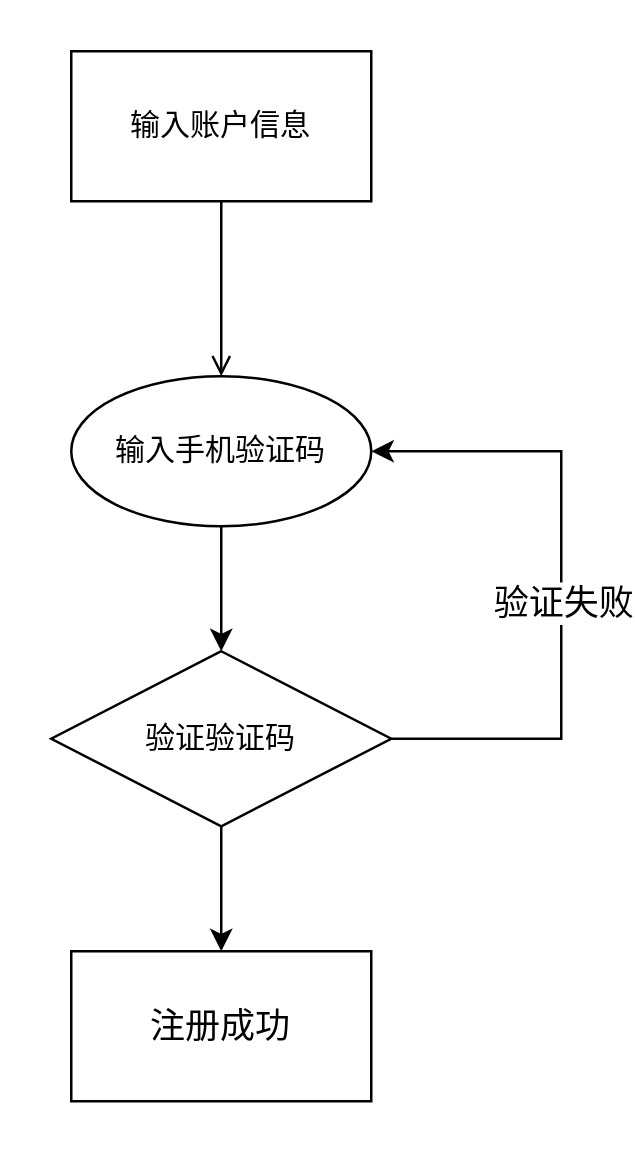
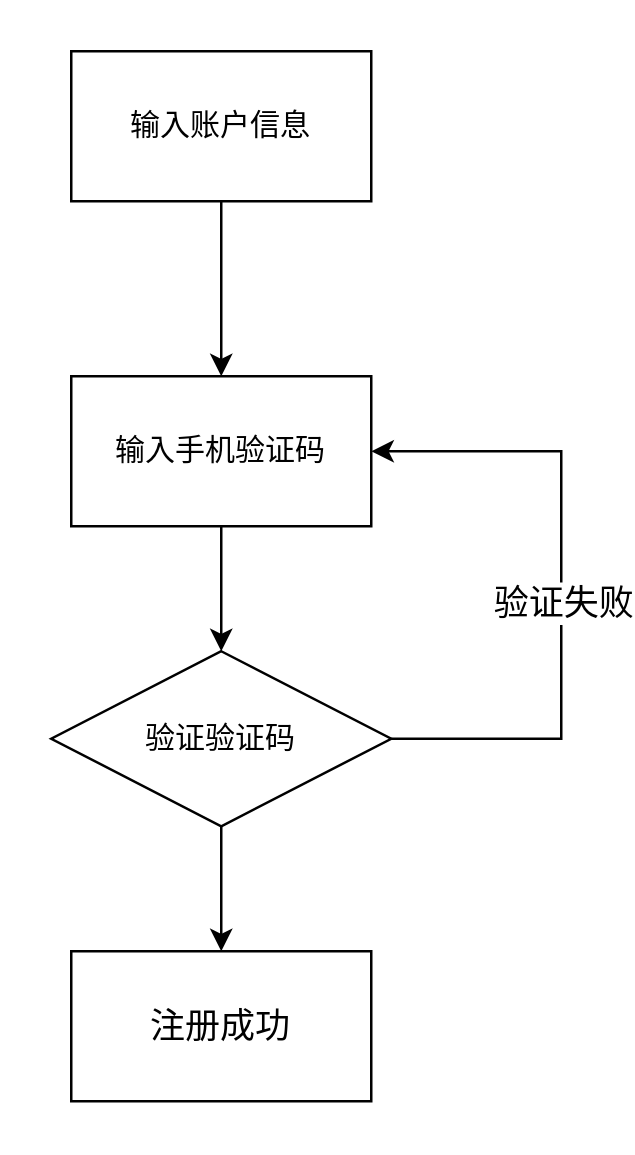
edge "输入账户信息" -> "输入手机验证码": arrowhead open -> classic
node "输入手机验证码": shape ellipse -> rectangle
